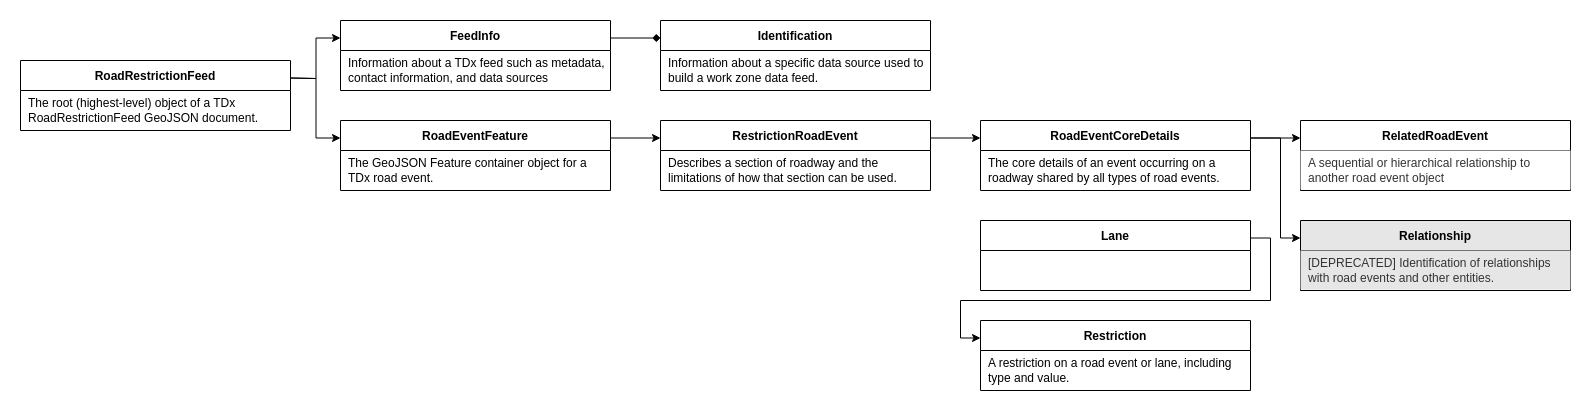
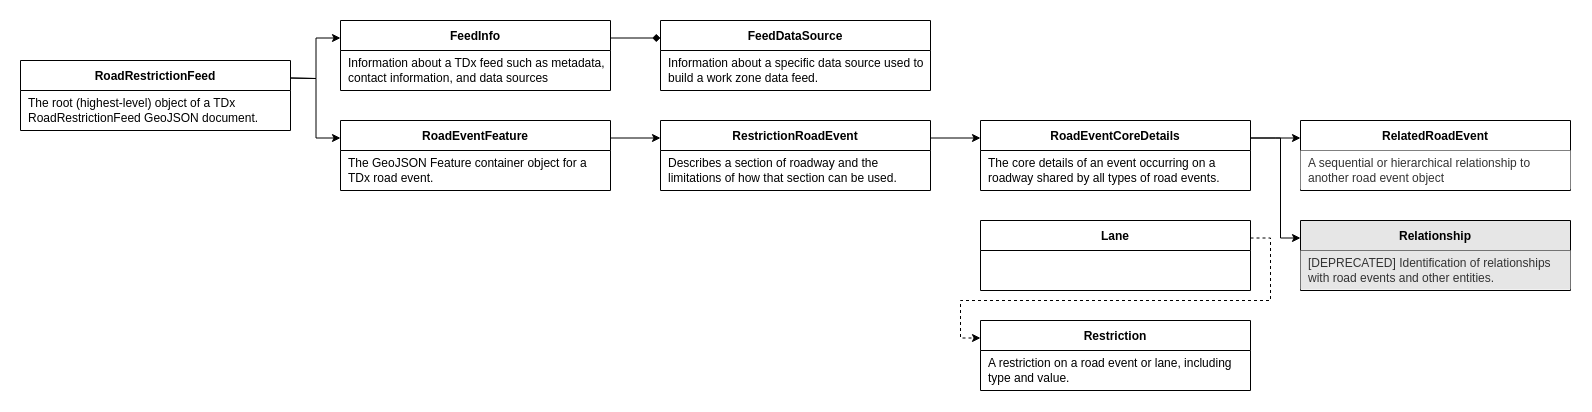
node "Identification": label "Identification" -> "FeedDataSource"
edge "Lane" -> "Restriction": style solid -> dashed
